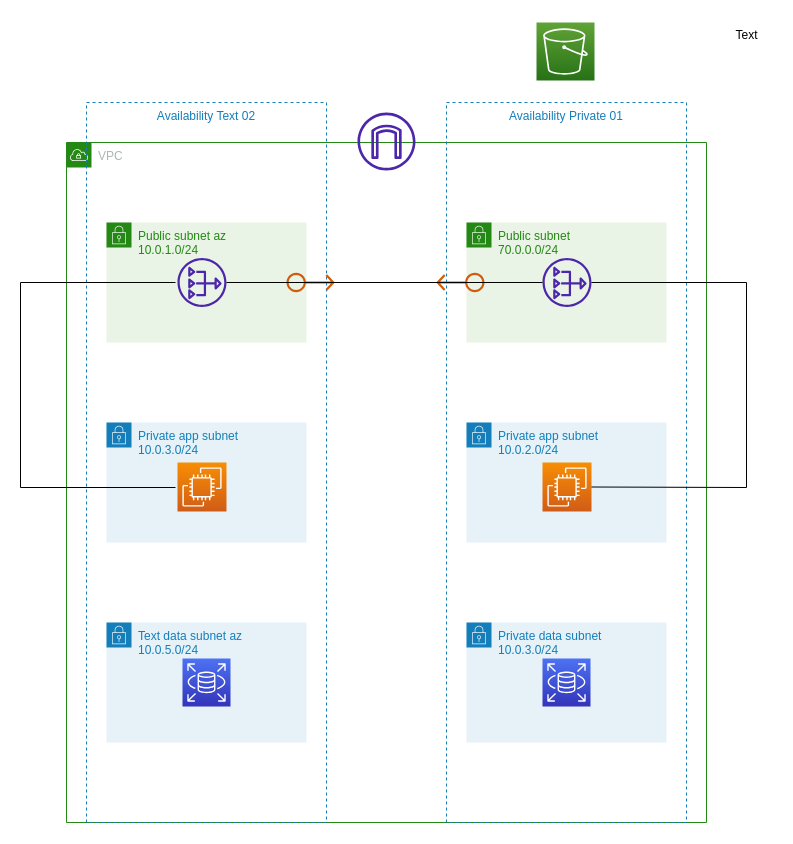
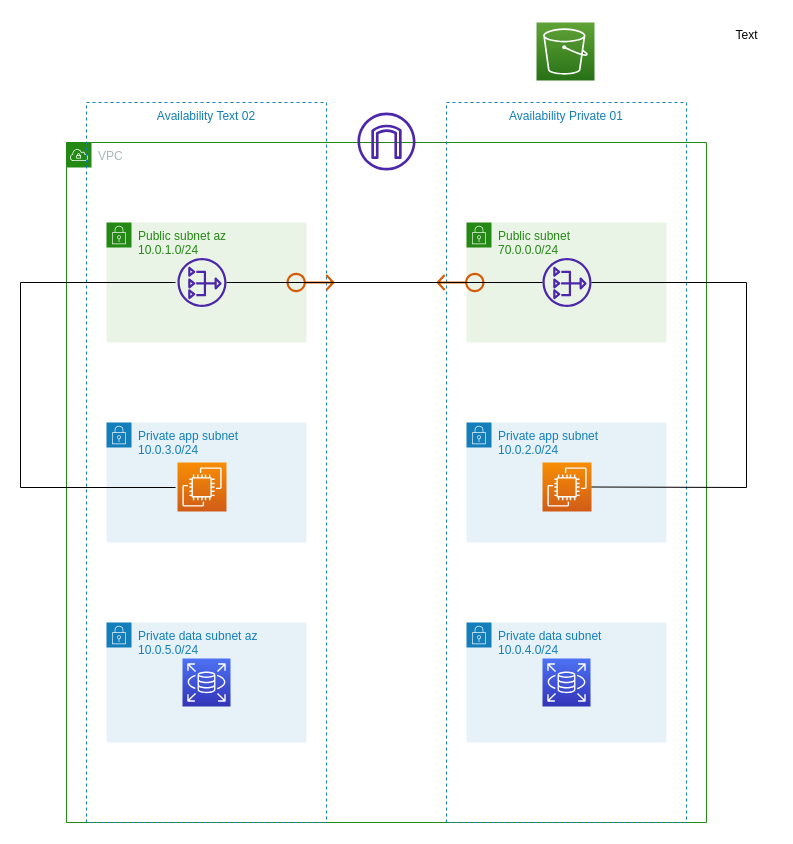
node "Text data subnet az 10.0.5.0/24": label "Text data subnet az 10.0.5.0/24" -> "Private data subnet az 10.0.5.0/24"
node "Private data subnet 10.0.3.0/24": label "Private data subnet 10.0.3.0/24" -> "Private data subnet 10.0.4.0/24"
